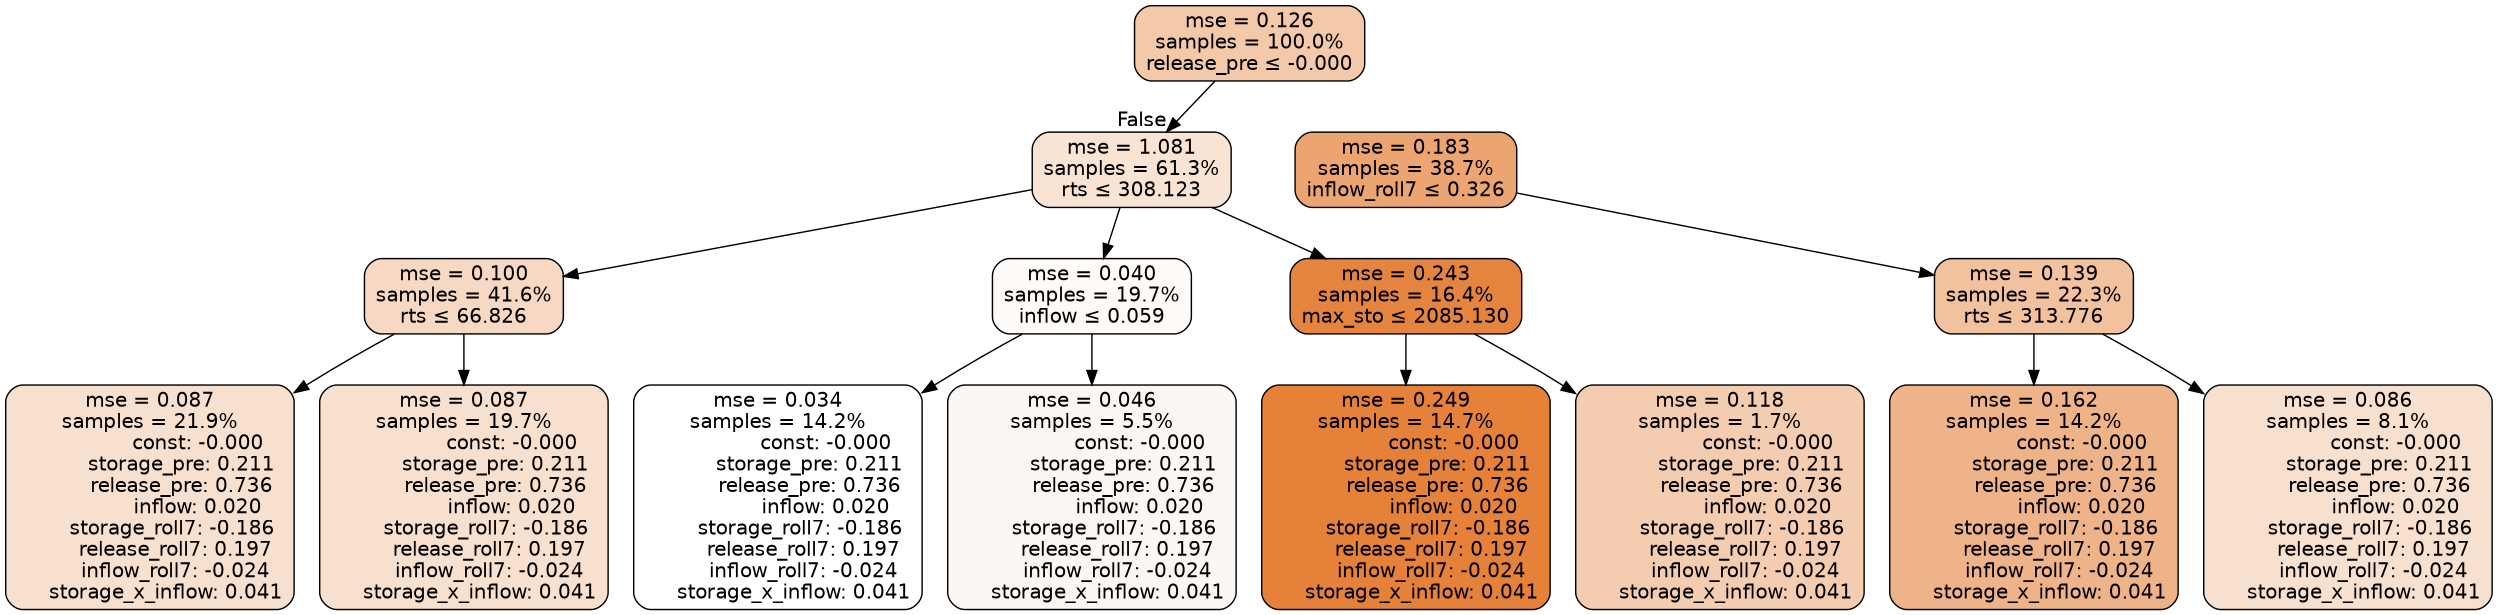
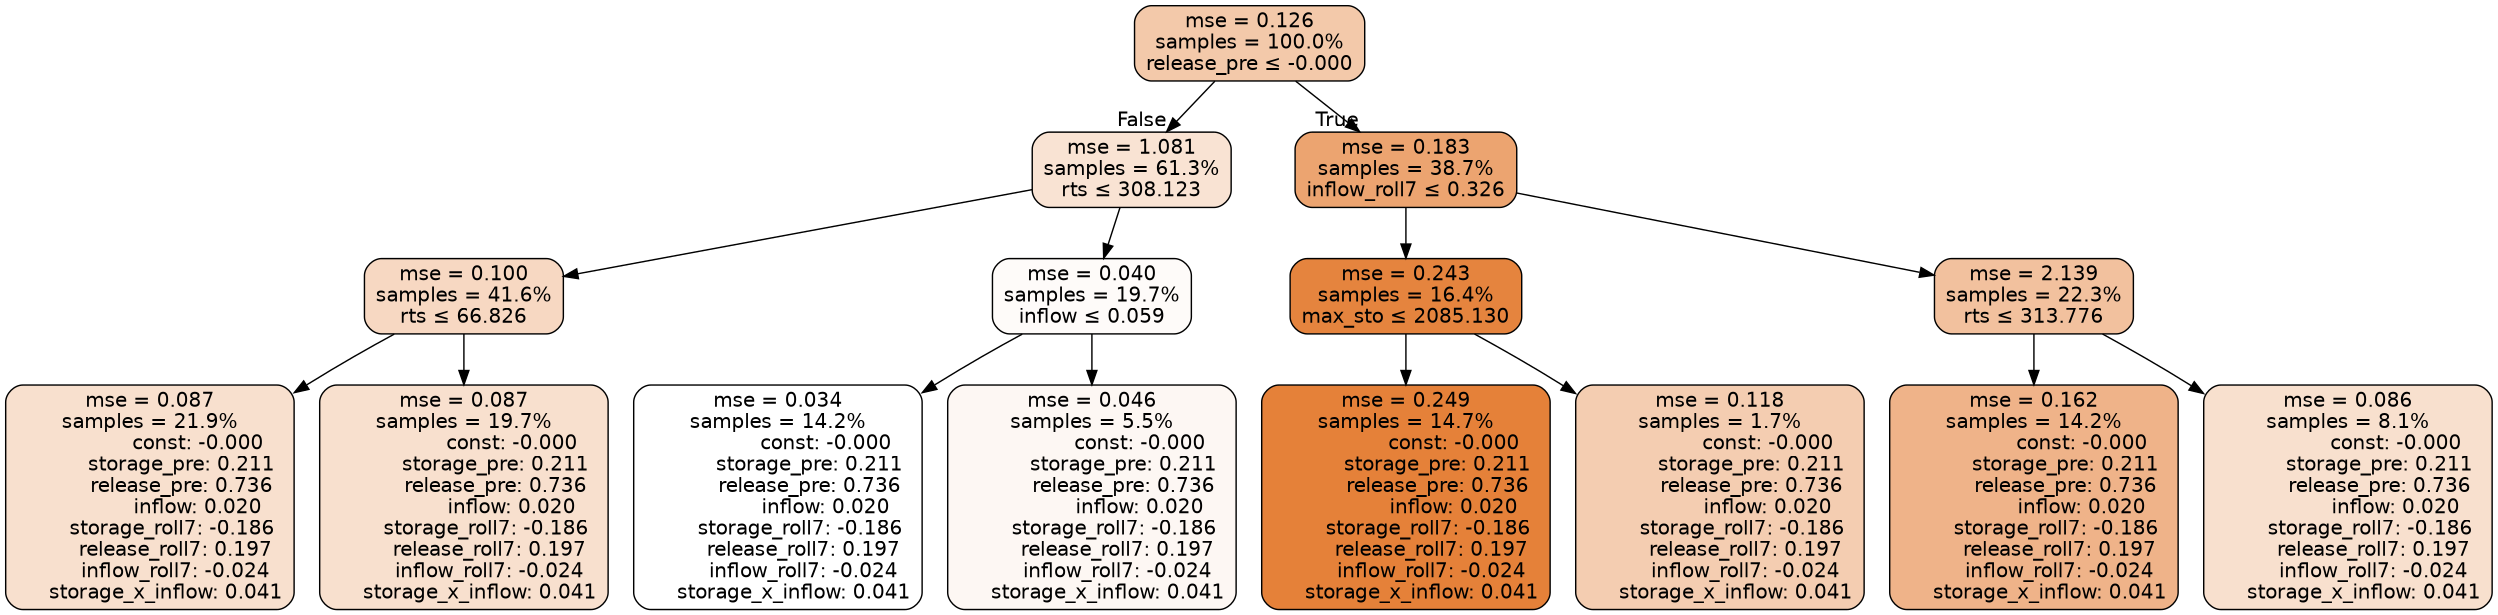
edge "mse = 0.126 samples = 100.0% release_pre ≤ -0.000" -> "mse = 0.183 samples = 38.7% inflow_roll7 ≤ 0.326": added
edge "mse = 1.081 samples = 61.3% rts ≤ 308.123" -> "mse = 0.243 samples = 16.4% max_sto ≤ 2085.130": now "mse = 0.183 samples = 38.7% inflow_roll7 ≤ 0.326" -> "mse = 0.243 samples = 16.4% max_sto ≤ 2085.130"
node "mse = 0.139 samples = 22.3% rts ≤ 313.776": label "mse = 0.139 samples = 22.3% rts ≤ 313.776" -> "mse = 2.139 samples = 22.3% rts ≤ 313.776"
